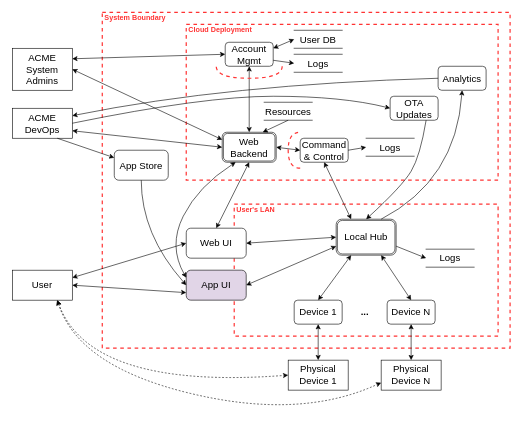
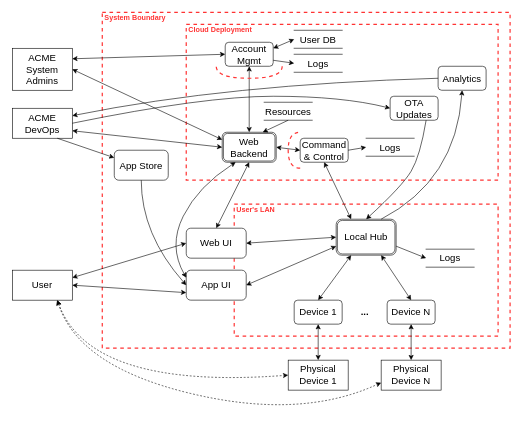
node "App UI": fillcolor #e1d5e7 -> #ffffff
